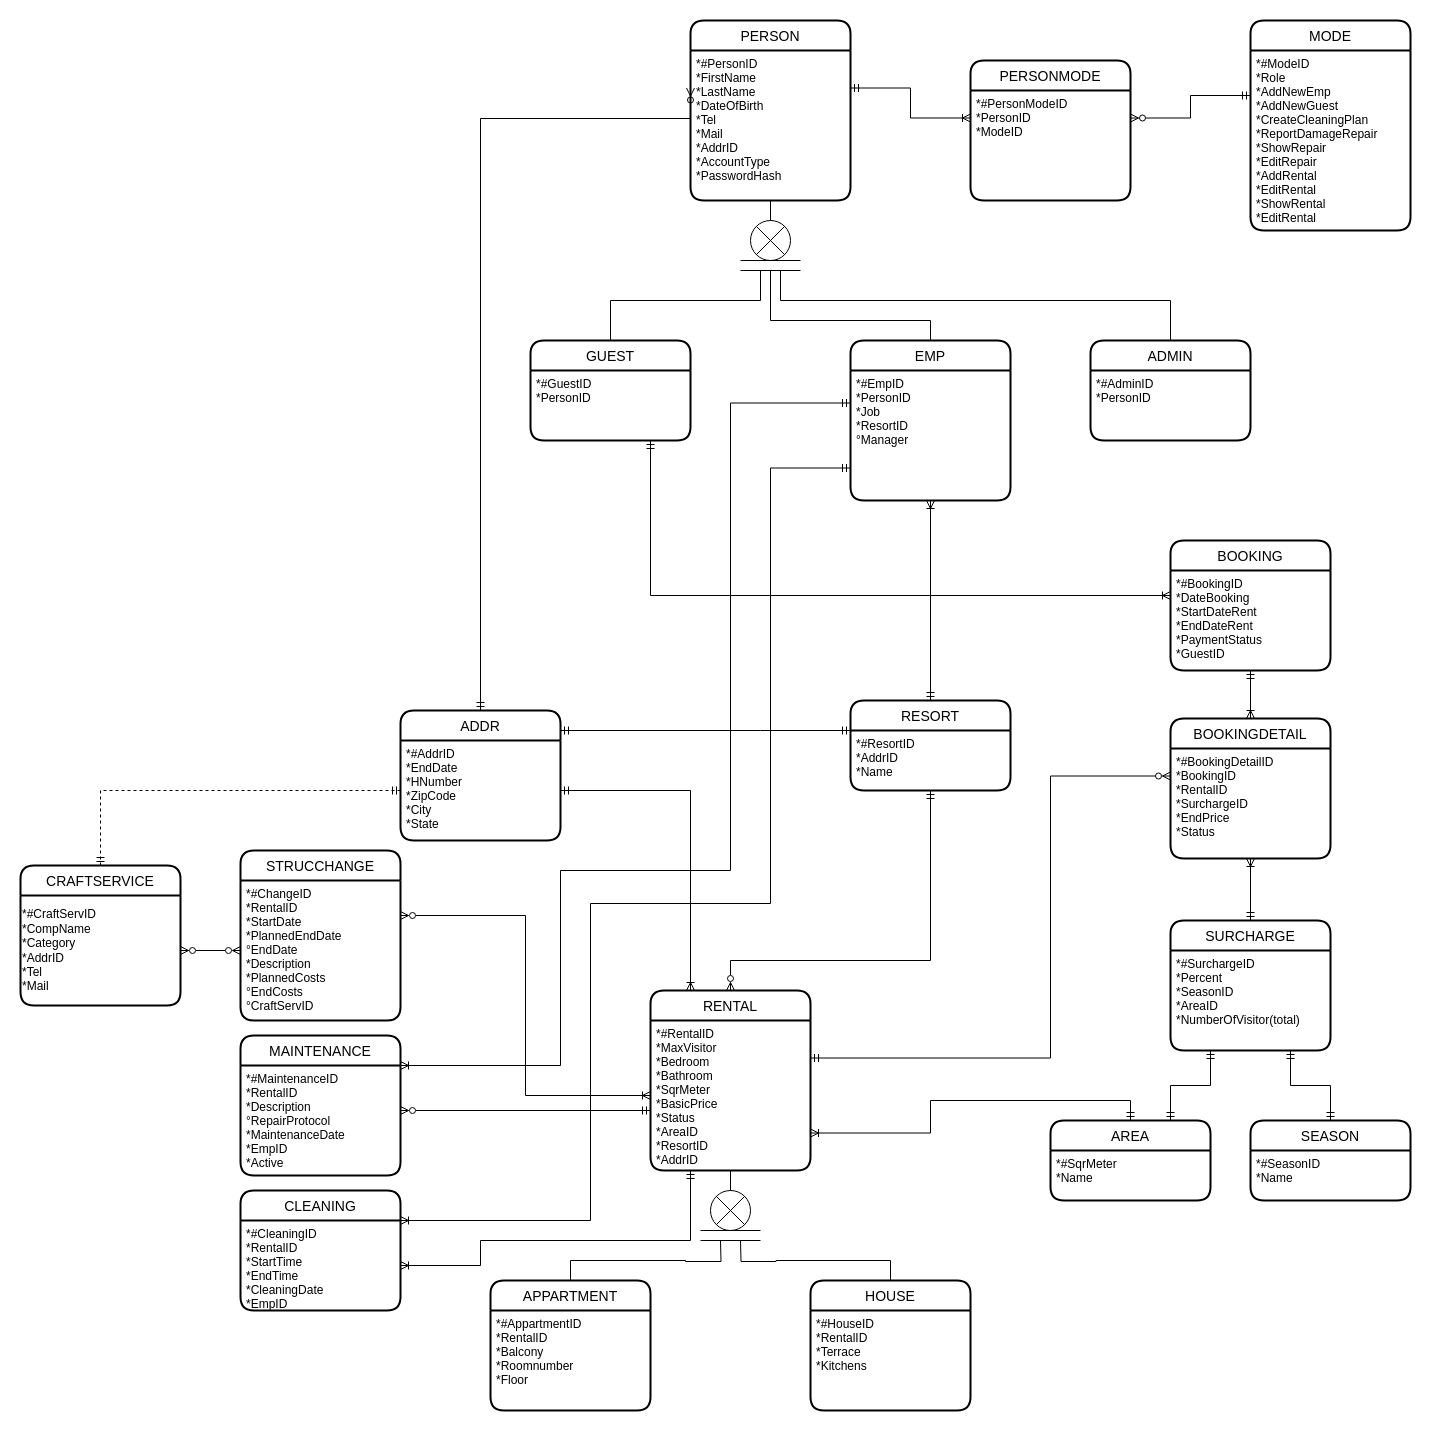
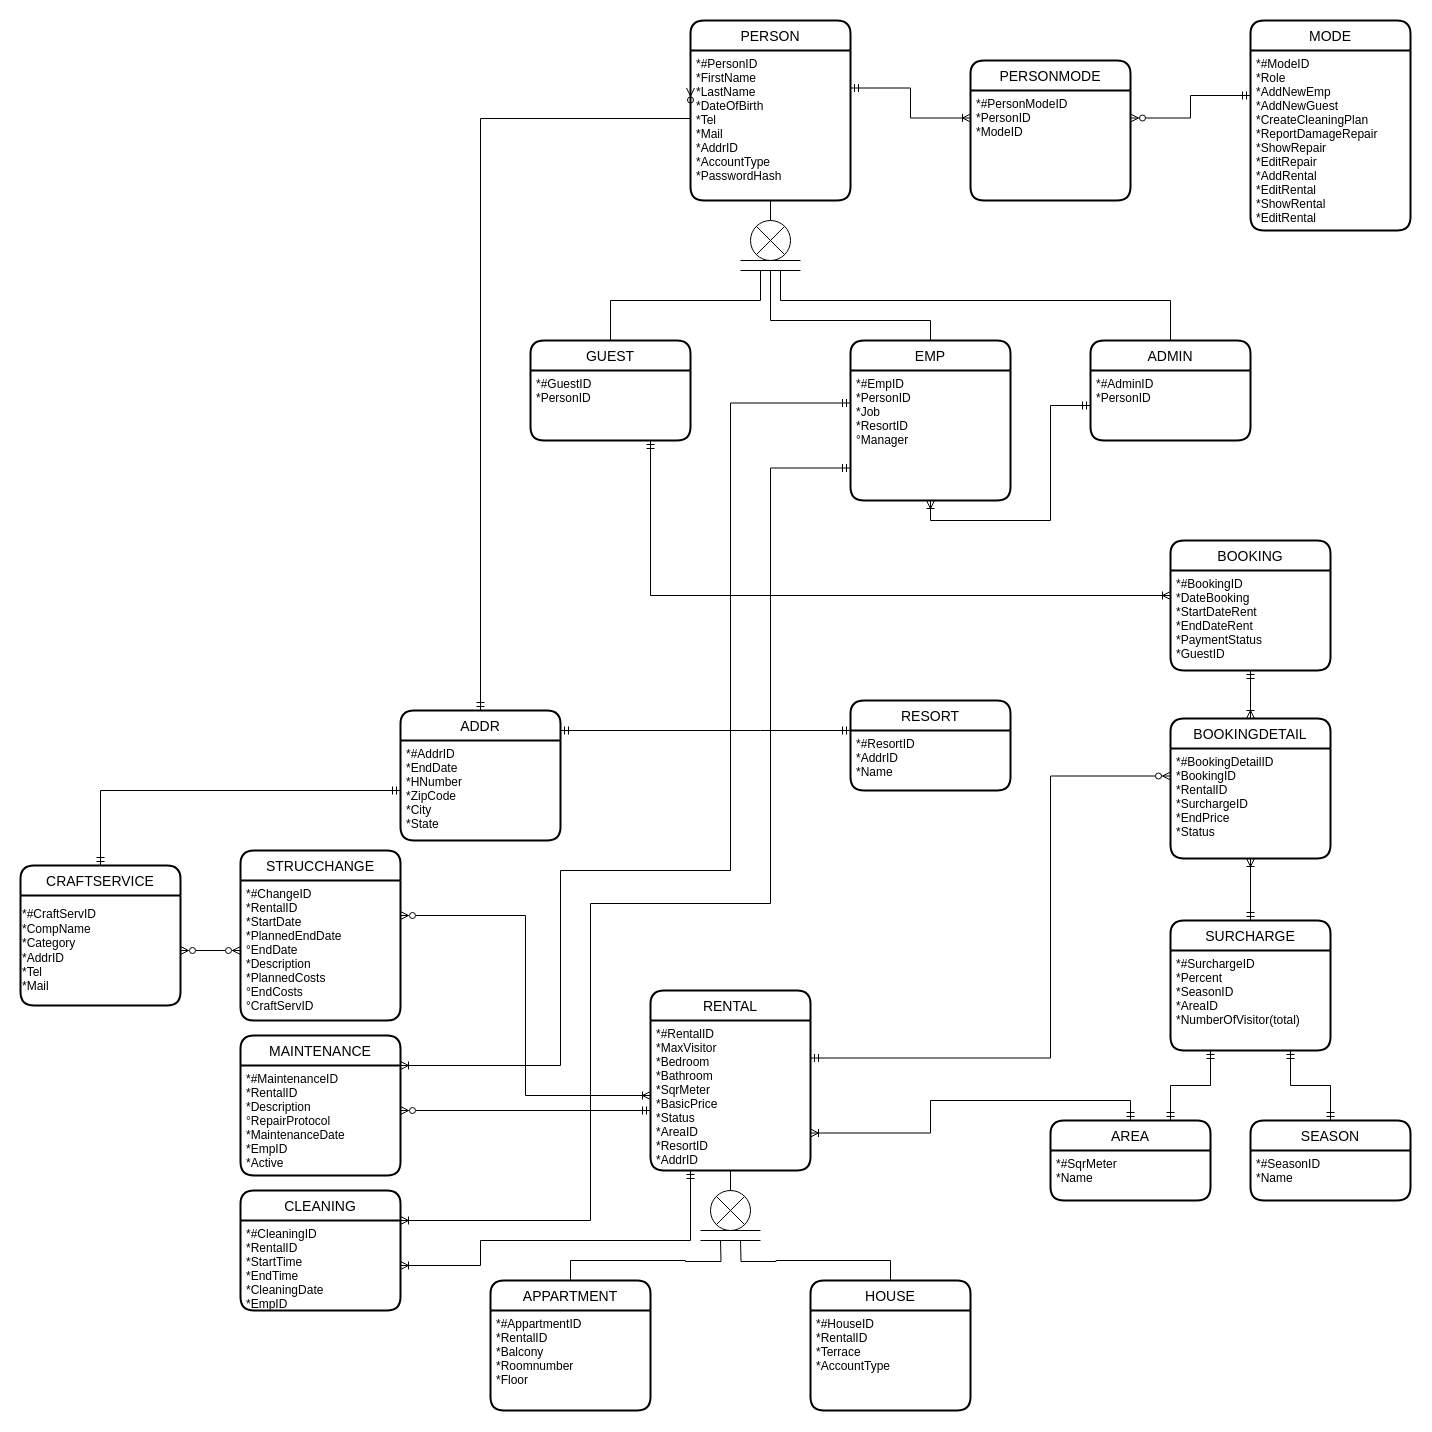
edge "*#EmpID *PersonID *Job *ResortID °Manager" -- "RESORT": now "*#EmpID *PersonID *Job *ResortID °Manager" -- "*#AdminID *PersonID"
edge "*#AddrID *EndDate *HNumber *ZipCode *City *State" -- "CRAFTSERVICE": style dashed -> solid
edge "*#AddrID *EndDate *HNumber *ZipCode *City *State" -- "RENTAL": removed
edge "RESORT" -- "RENTAL": removed
node "*#HouseID *RentalID *Terrace *Kitchens": label "*#HouseID *RentalID *Terrace *Kitchens" -> "*#HouseID *RentalID *Terrace *AccountType"
